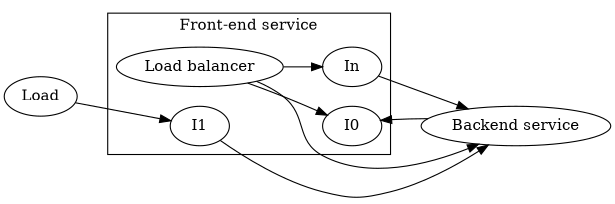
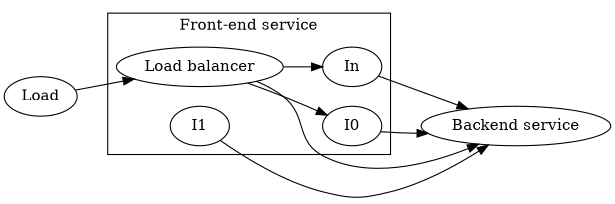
edge "Load" -> "I1": now "Load" -> "Load balancer"
edge "Backend service" -> "I0": reversed
